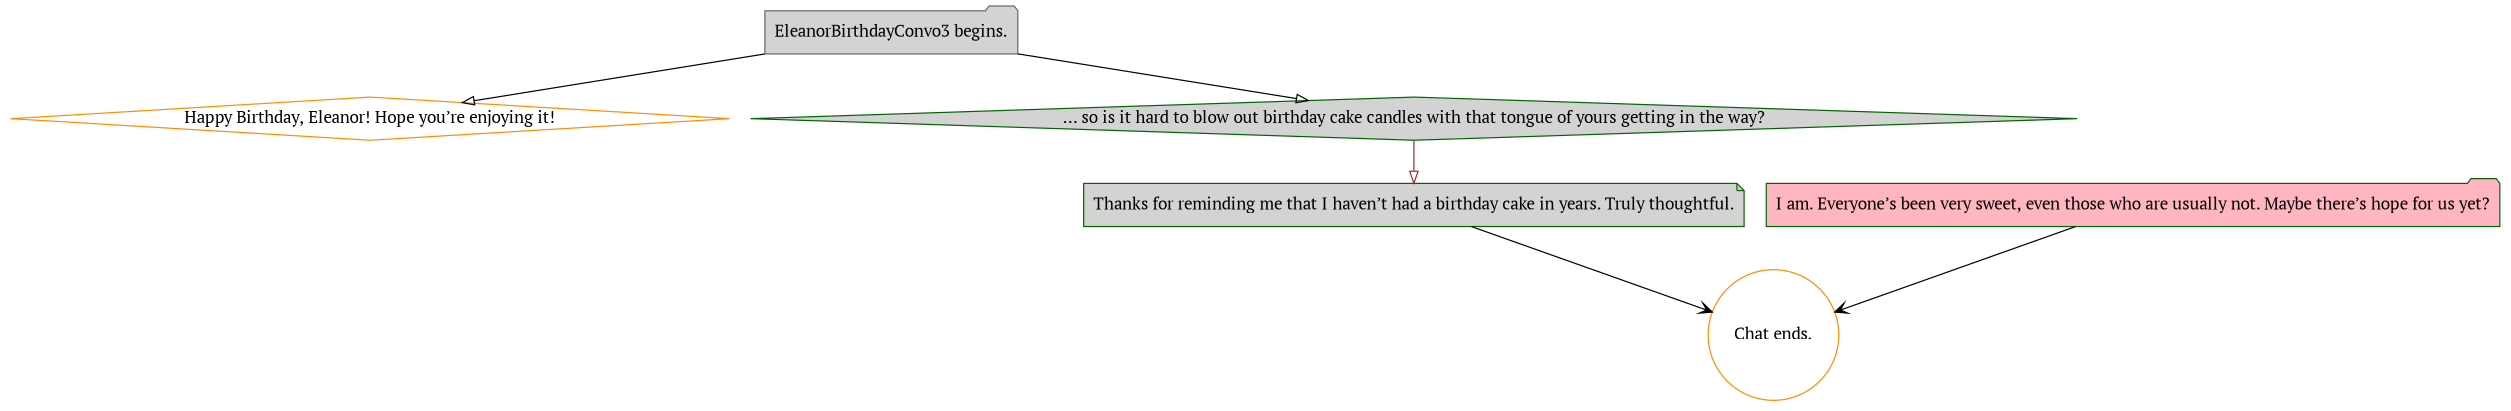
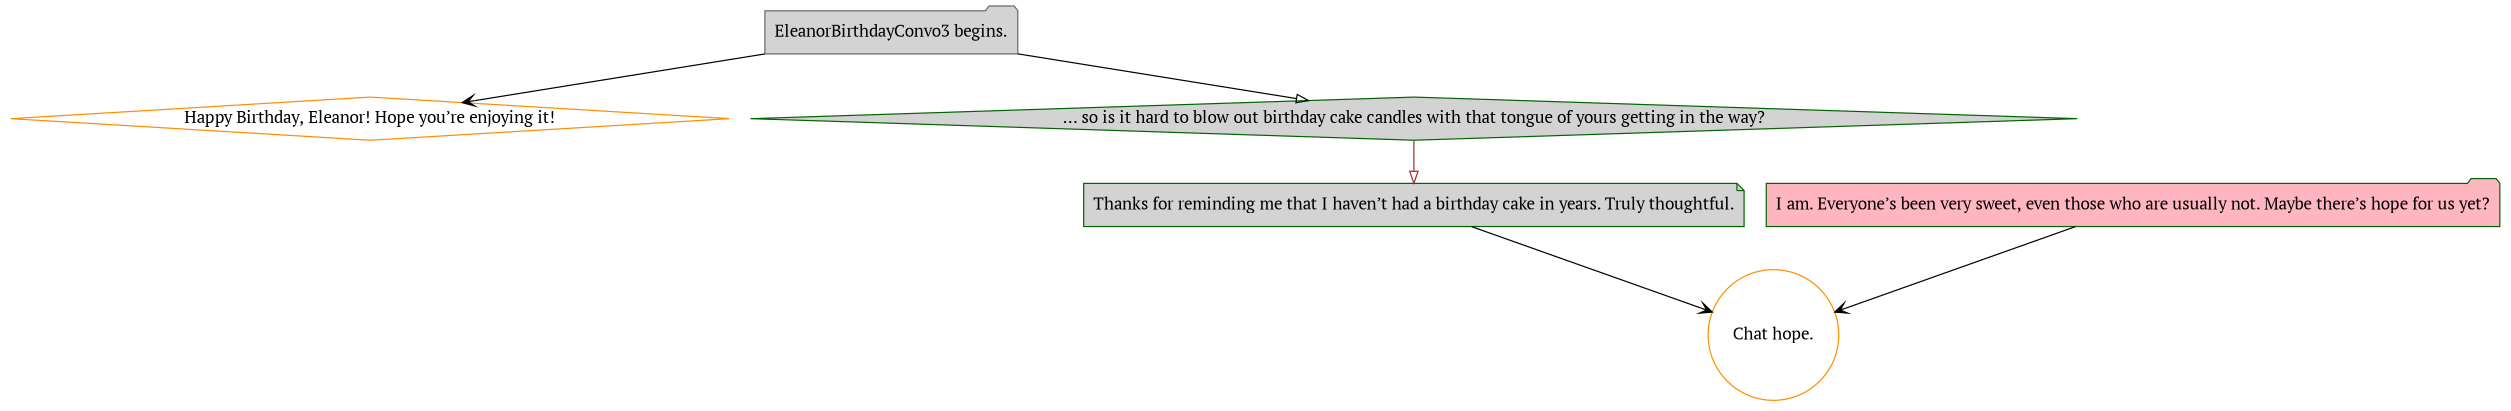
edge "EleanorBirthdayConvo3 begins." -> "Happy Birthday, Eleanor! Hope you’re enjoying it!": arrowhead onormal -> vee
node "Chat ends.": label "Chat ends." -> "Chat hope."
